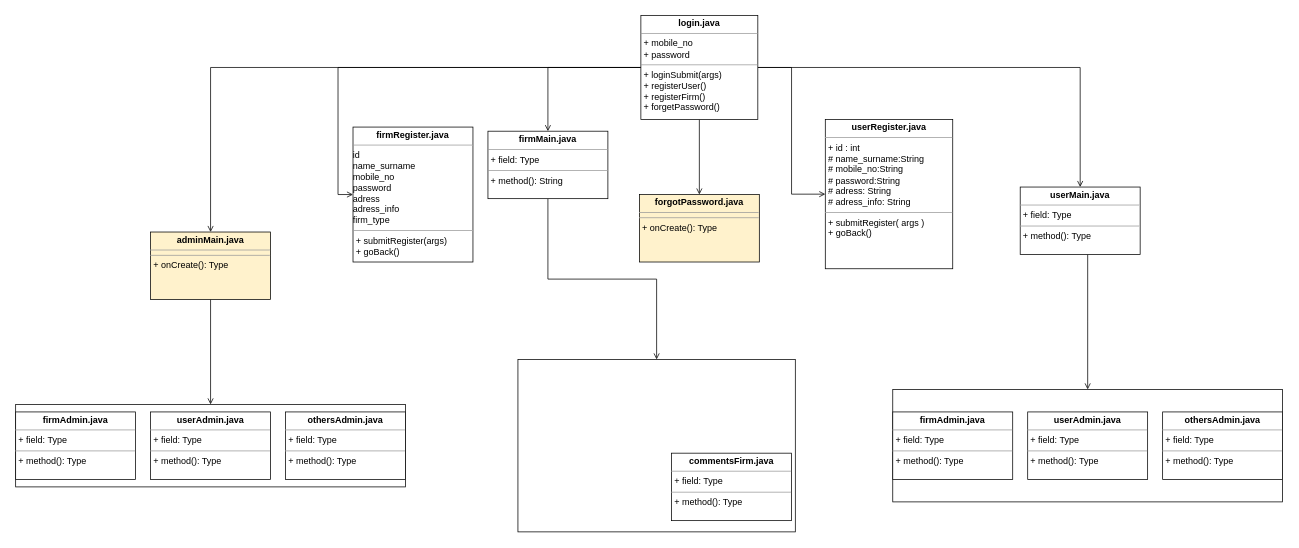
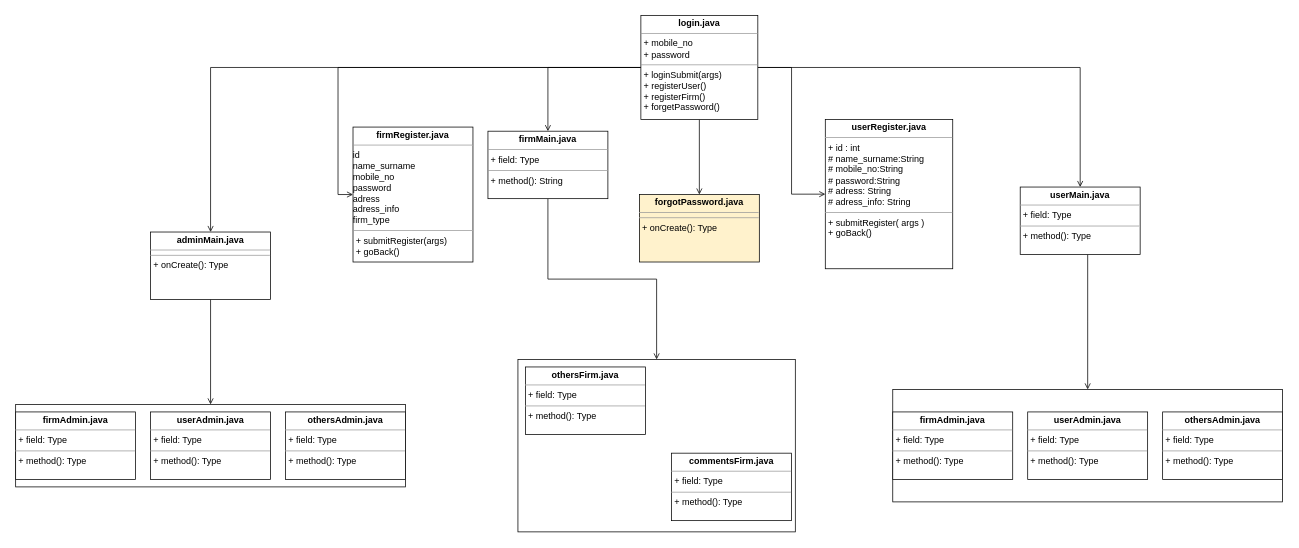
node "adminMain.java + onCreate(): Type": fillcolor #fff2cc -> #ffffff
node "othersFirm.java + field: Type + method(): Type": added
